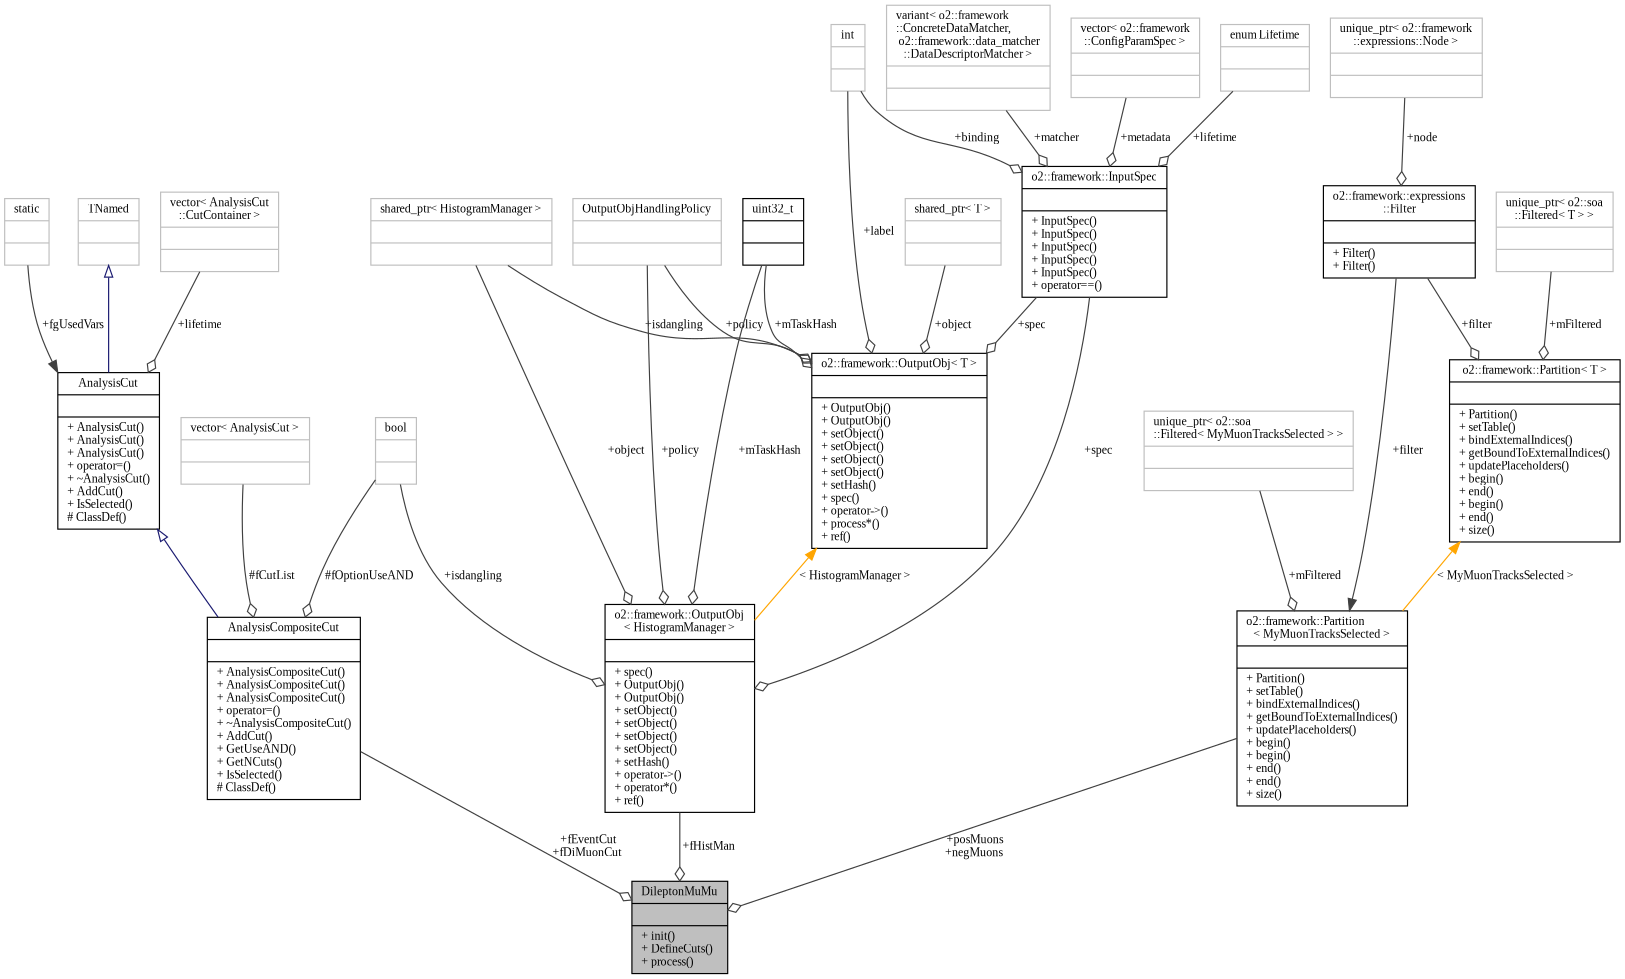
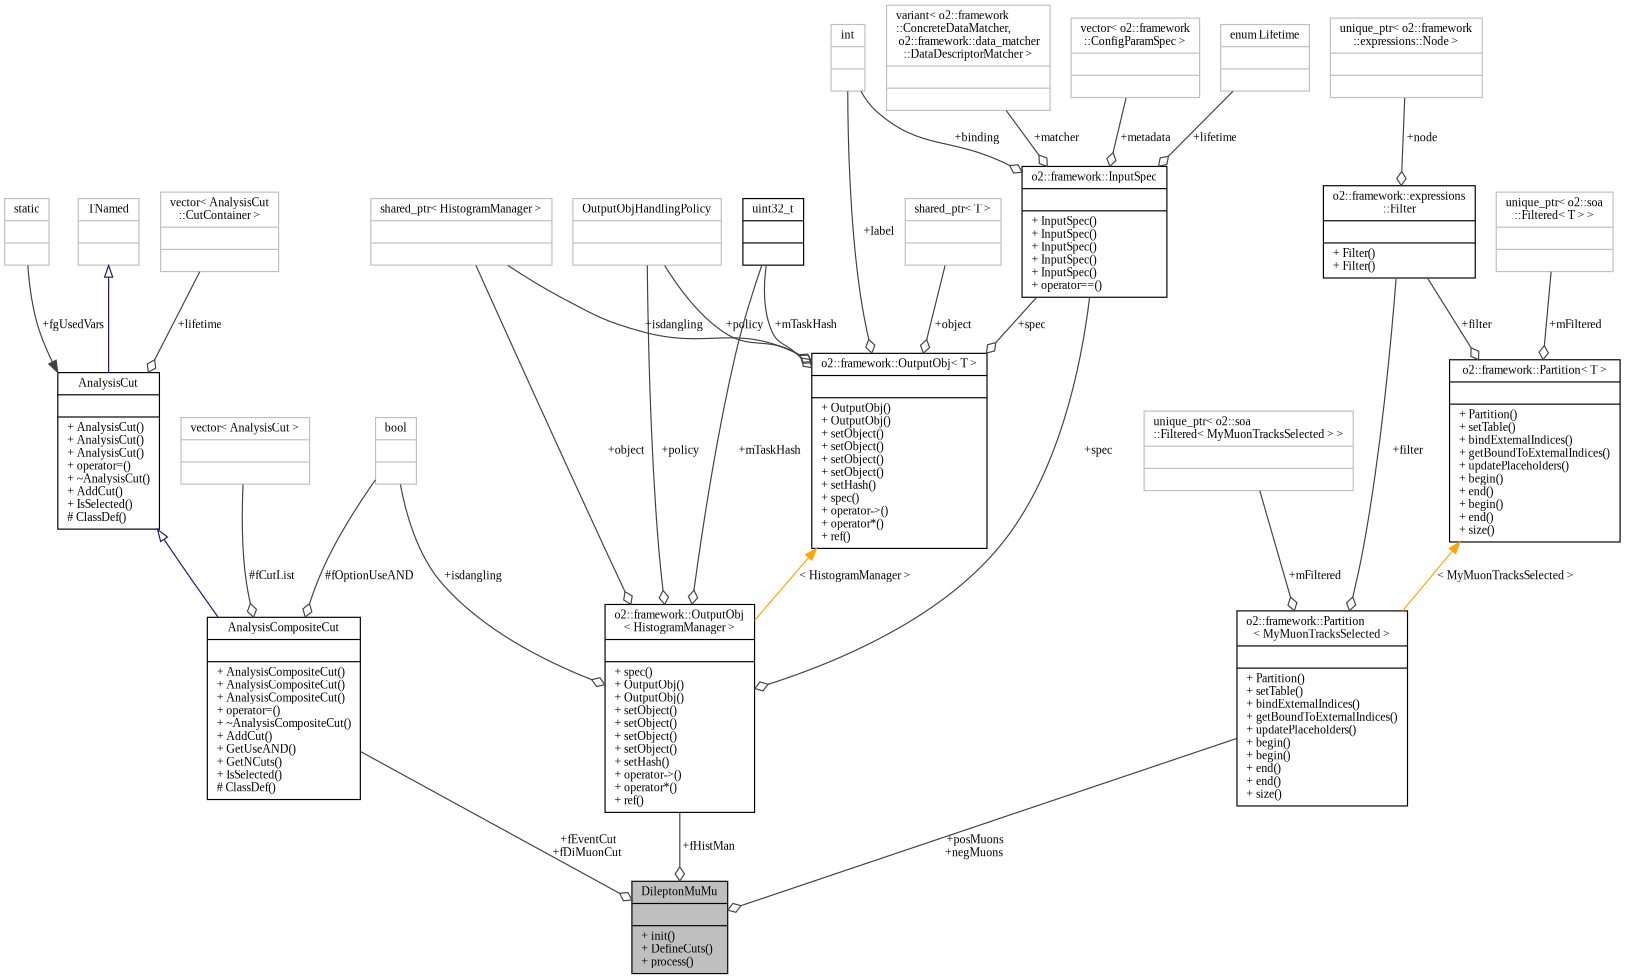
edge "o2::framework::expressions" -> "o2::framework::Partition": arrowhead normal -> odiamond
node "o2::framework::OutputObj< T >": text "+ process*()" -> "+ operator*()"
